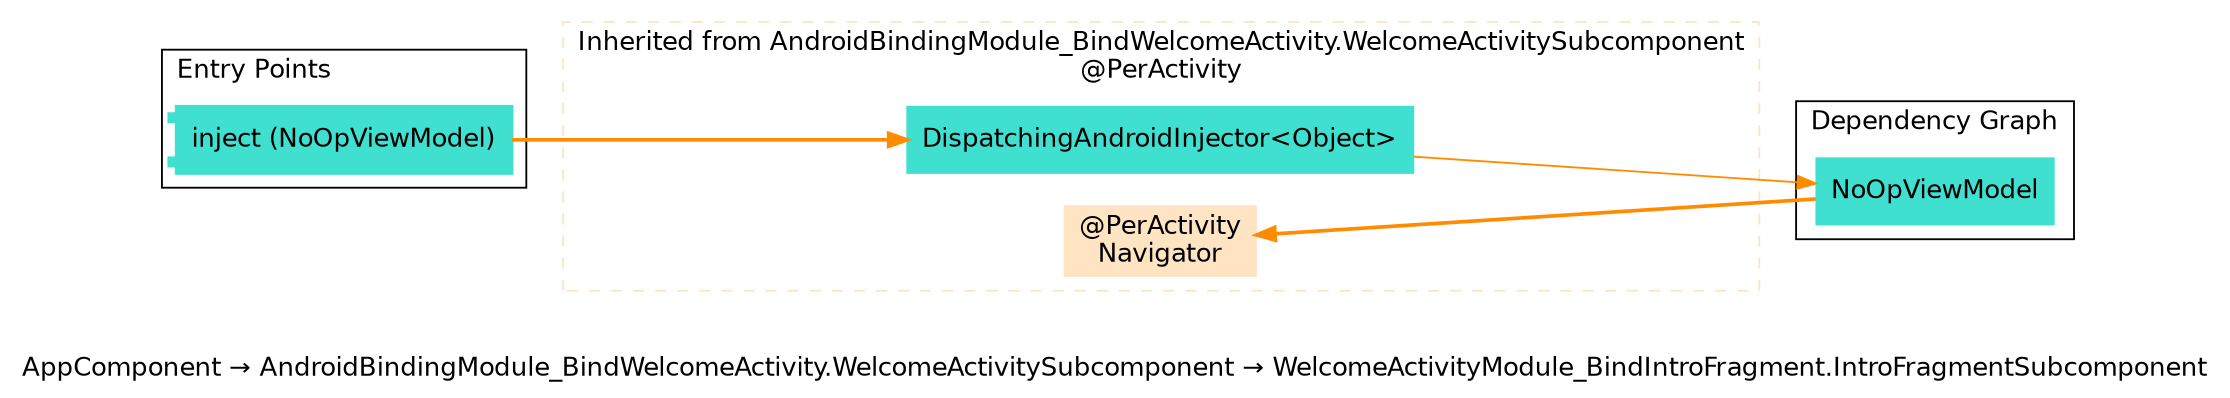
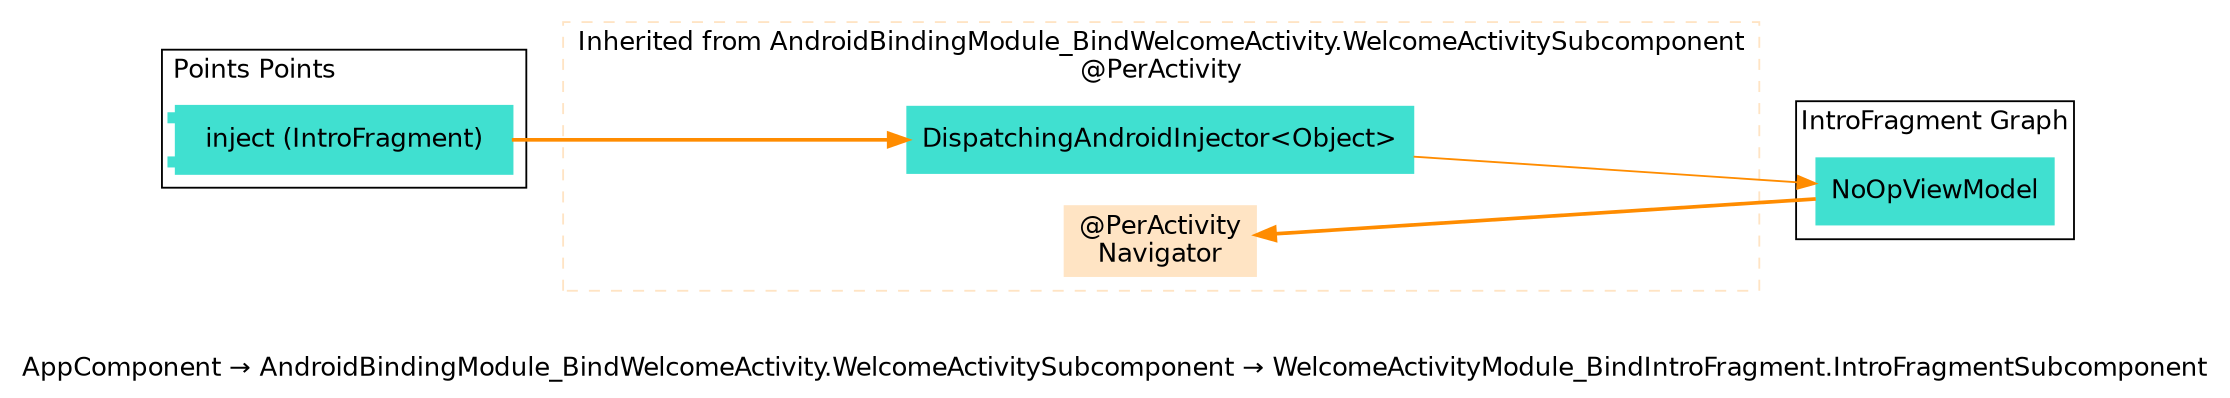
cluster "Entry Points": label "Entry Points" -> "Points Points"
cluster "Dependency Graph": label "Dependency Graph" -> "IntroFragment Graph"
node "inject (NoOpViewModel)": label "inject (NoOpViewModel)" -> "inject (IntroFragment)"
